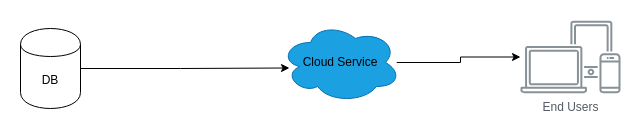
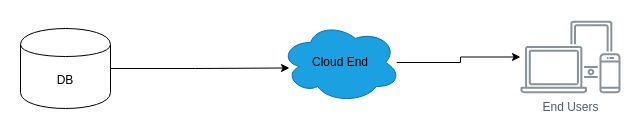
node "Cloud Service": label "Cloud Service" -> "Cloud End"
node "DB": size 60x80 -> 90x80
